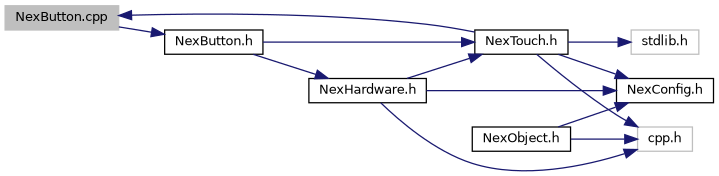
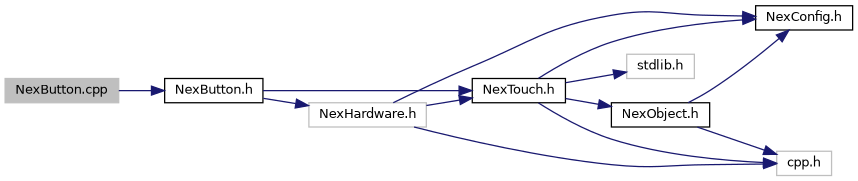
edge "NexTouch.h" -> "NexButton.cpp": now "NexTouch.h" -> "NexObject.h"
node "NexHardware.h": color black -> grey75
